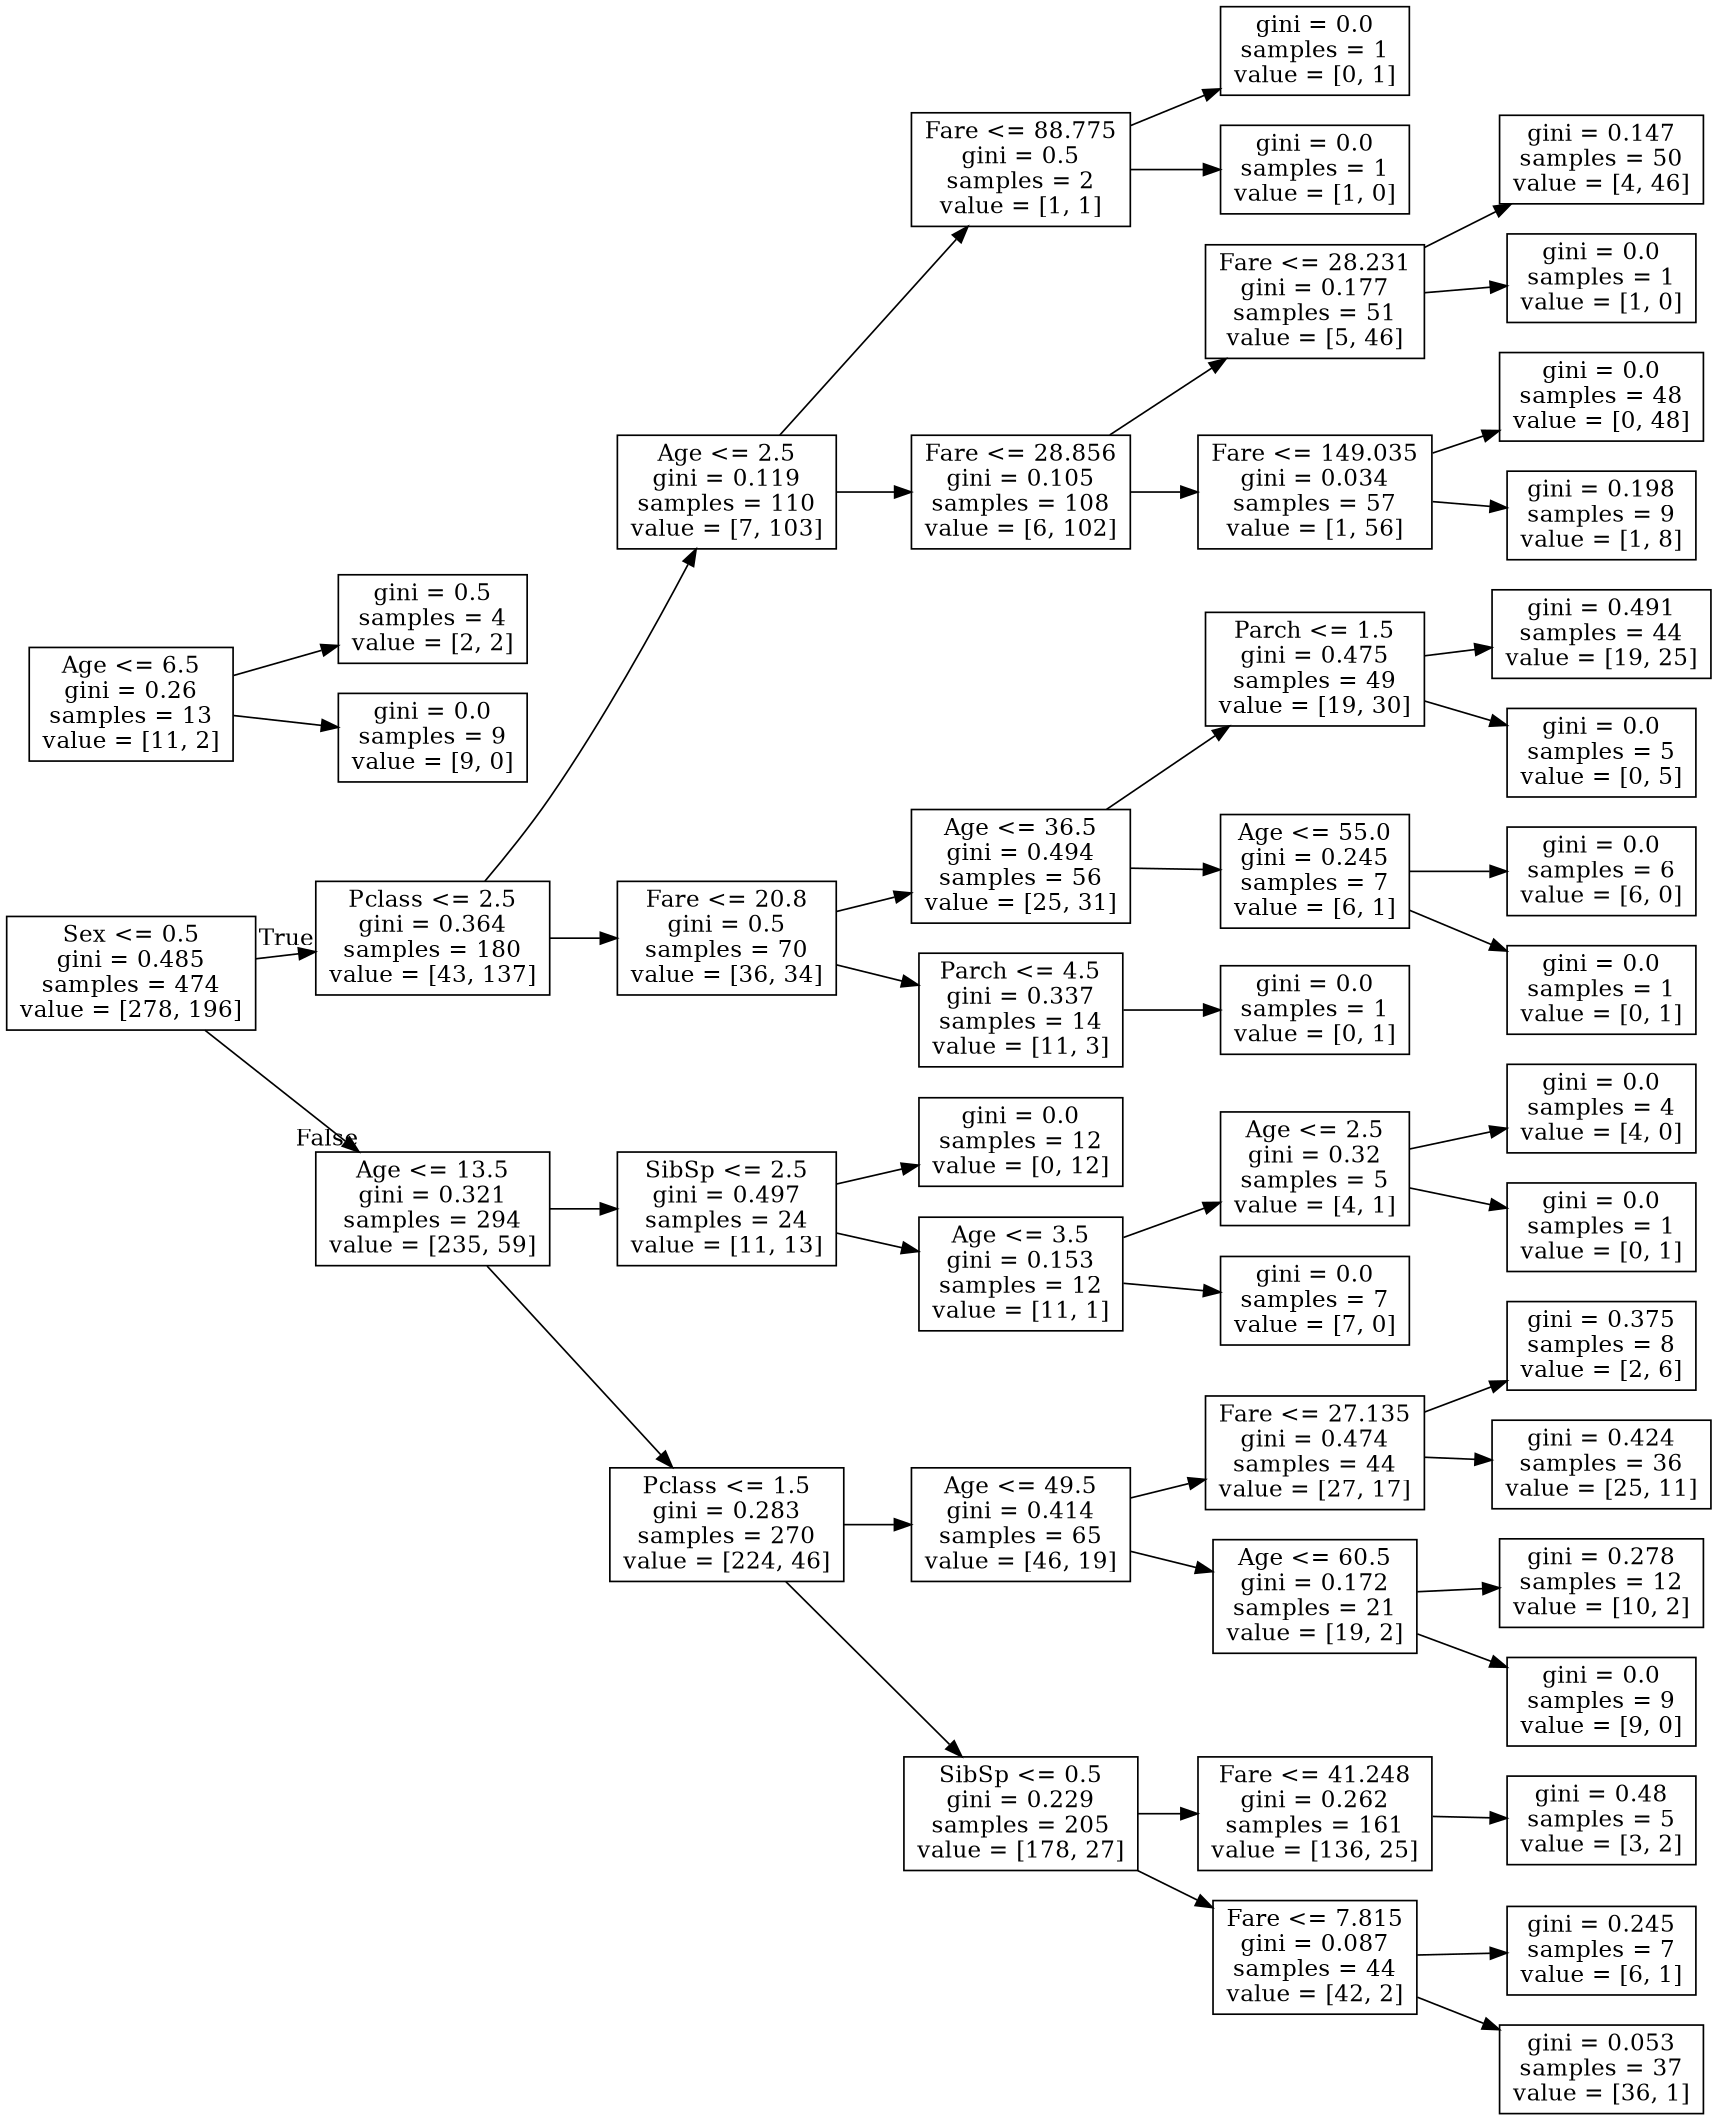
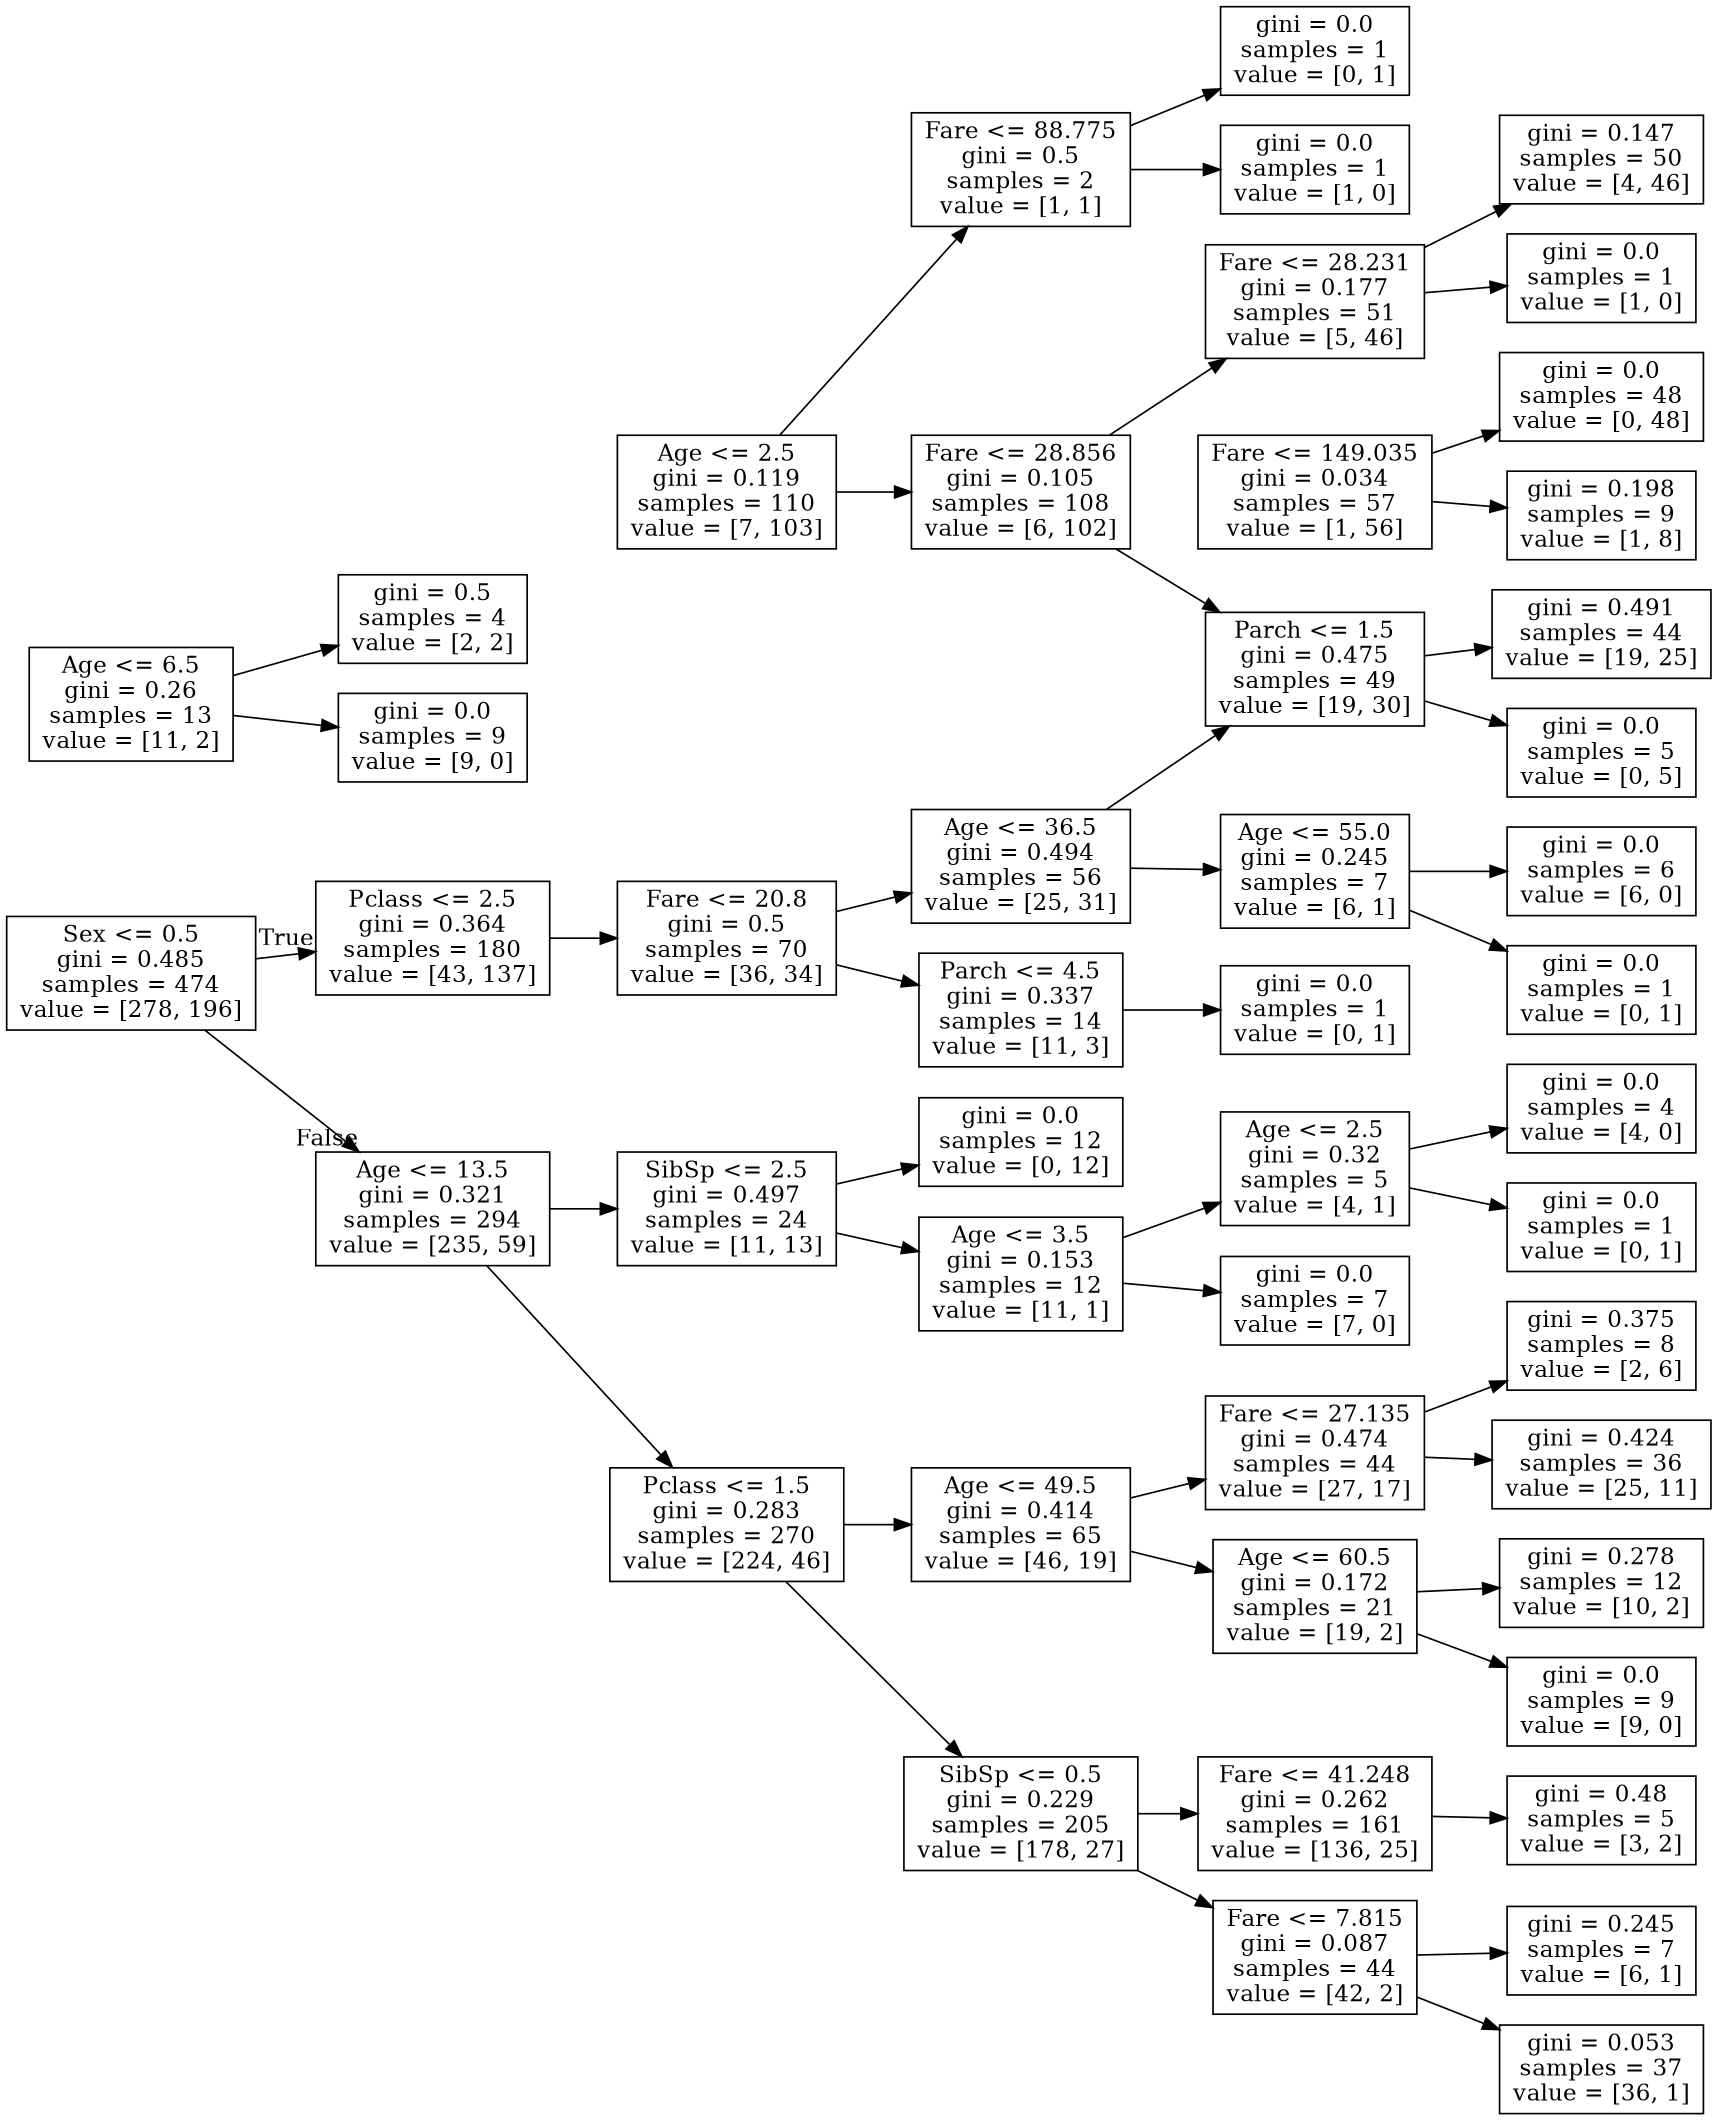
edge "Fare <= 28.856 gini = 0.105 samples = 108 value = [6, 102]" -> "Fare <= 149.035 gini = 0.034 samples = 57 value = [1, 56]": now "Fare <= 28.856 gini = 0.105 samples = 108 value = [6, 102]" -> "Parch <= 1.5 gini = 0.475 samples = 49 value = [19, 30]"
edge "Pclass <= 2.5 gini = 0.364 samples = 180 value = [43, 137]" -> "Age <= 2.5 gini = 0.119 samples = 110 value = [7, 103]": removed
